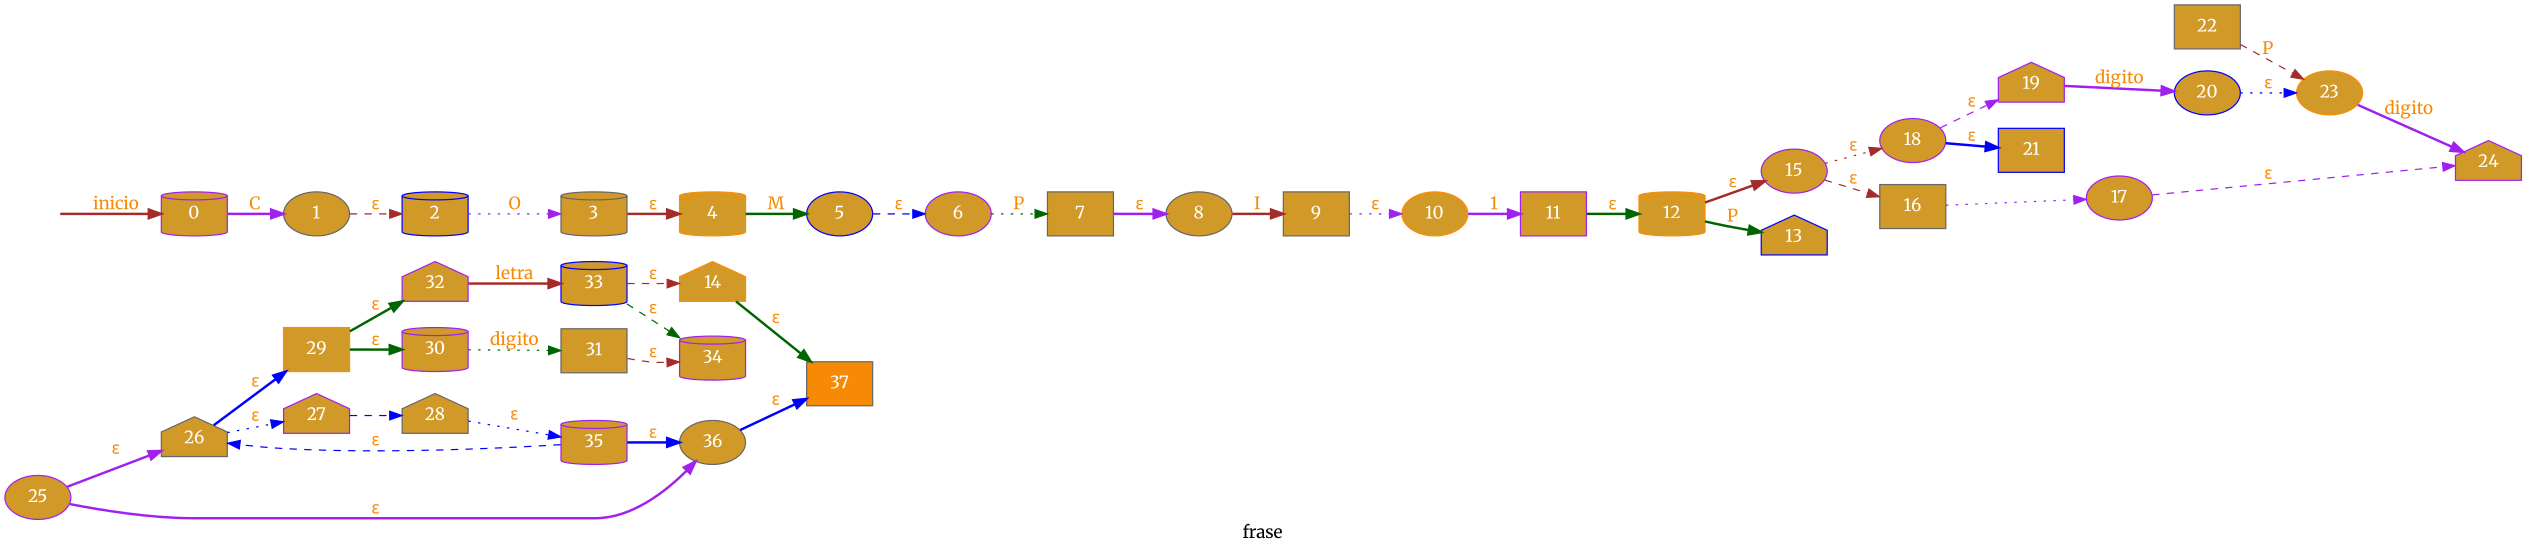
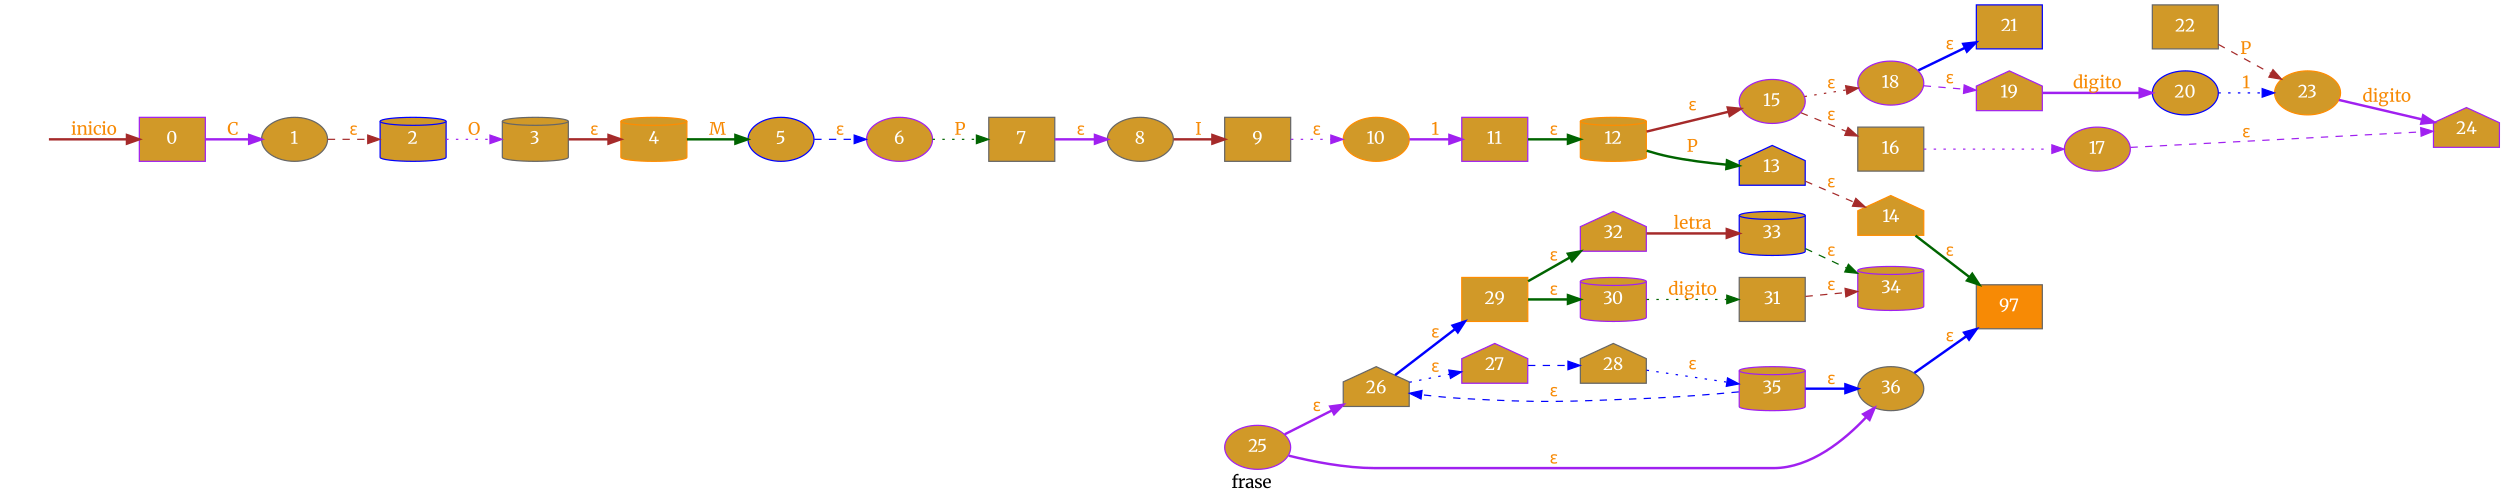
edge "20" -> "23": label "ε" -> "1"
node "0": shape cylinder -> box
edge "33" -> "14": now "13" -> "14"
node "37": label "37" -> "97"
